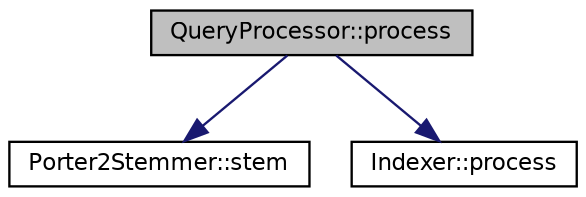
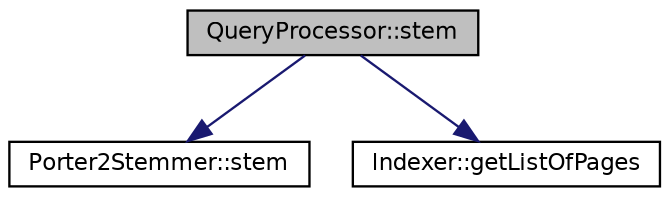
node "QueryProcessor::process": label "QueryProcessor::process" -> "QueryProcessor::stem"
node "Indexer::process": label "Indexer::process" -> "Indexer::getListOfPages"
